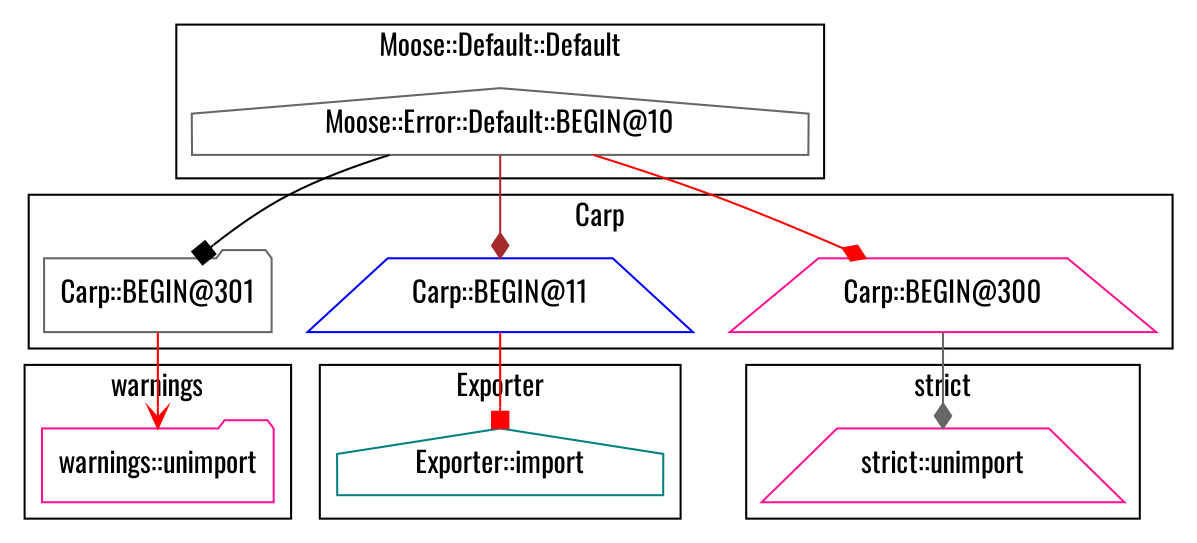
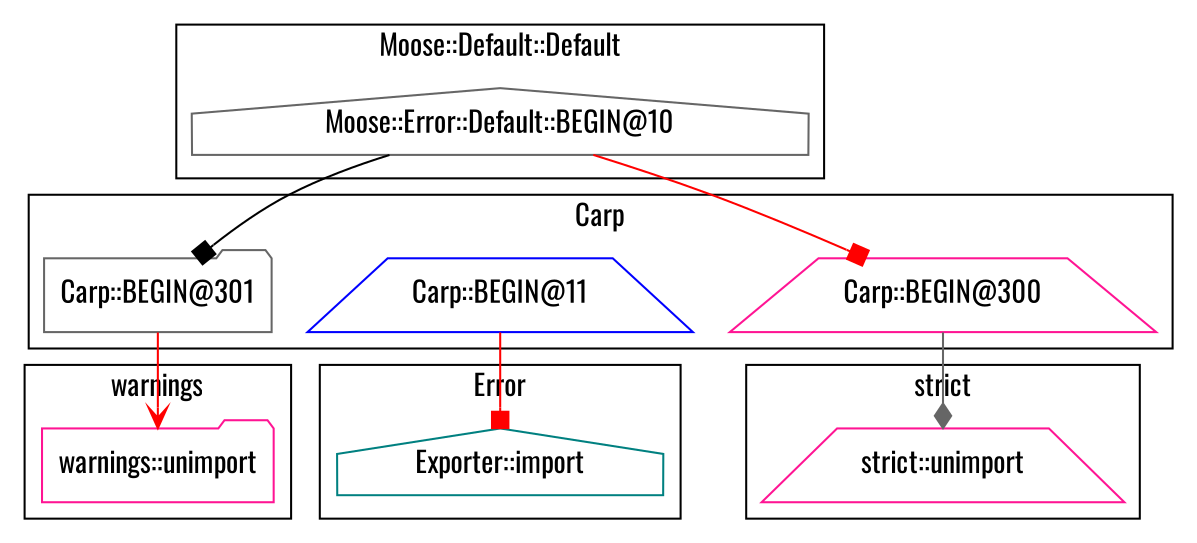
edge "Moose::Error::Default::BEGIN@10" -> "Carp::BEGIN@11": removed
edge "Moose::Error::Default::BEGIN@10" -> "Carp::BEGIN@300": arrowhead diamond -> box
cluster "Exporter": label "Exporter" -> "Error"
